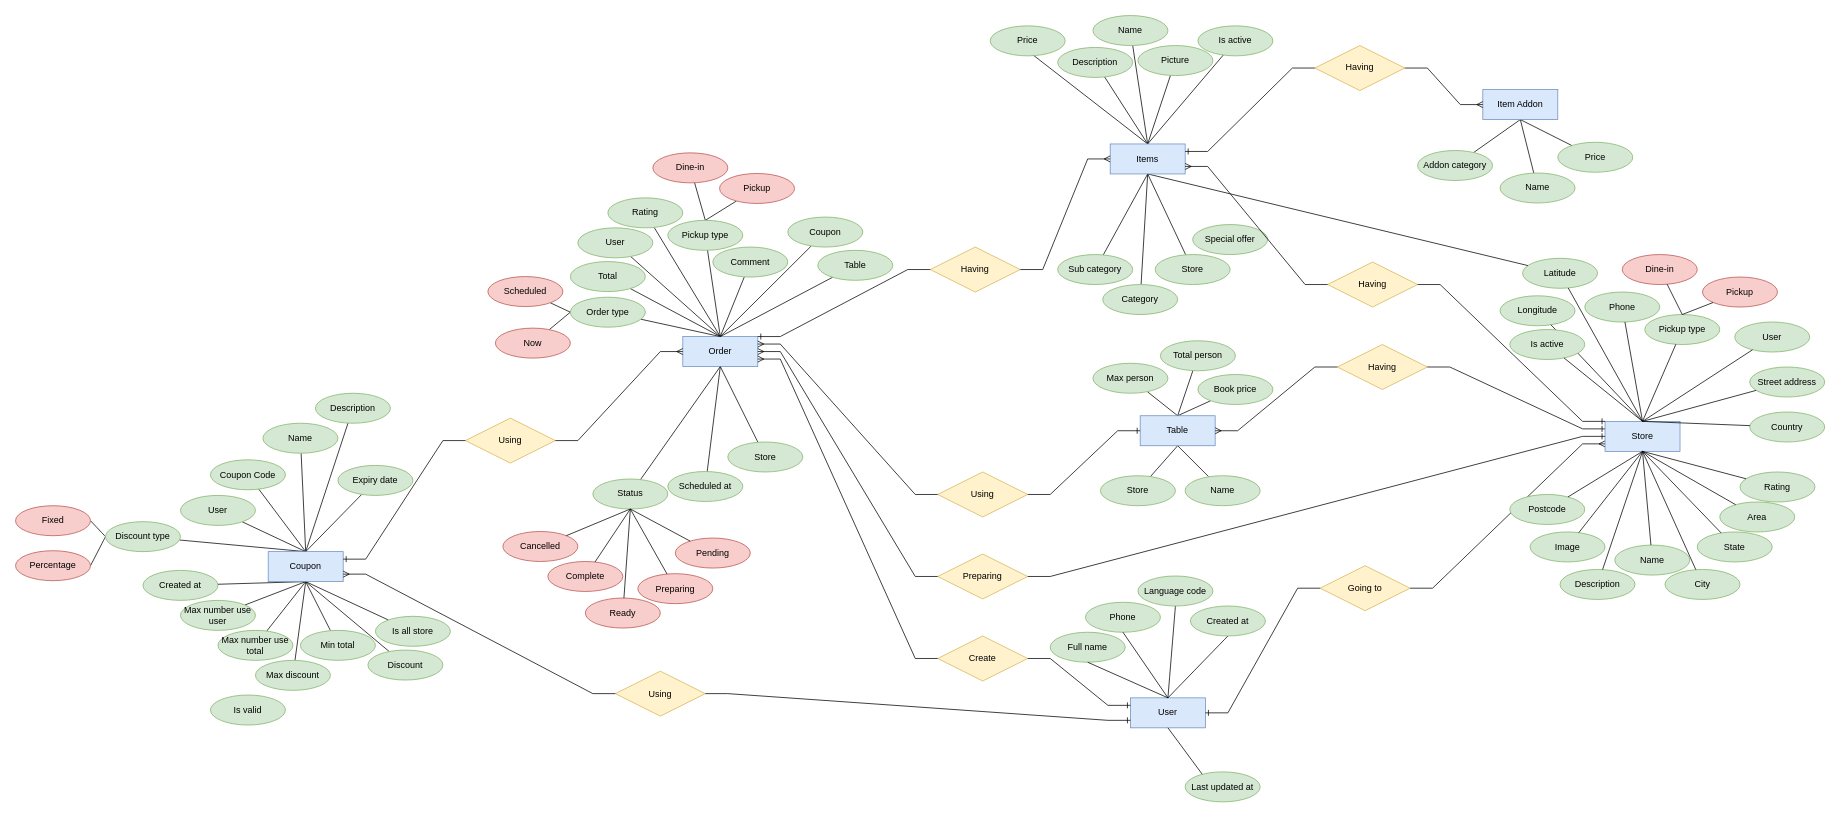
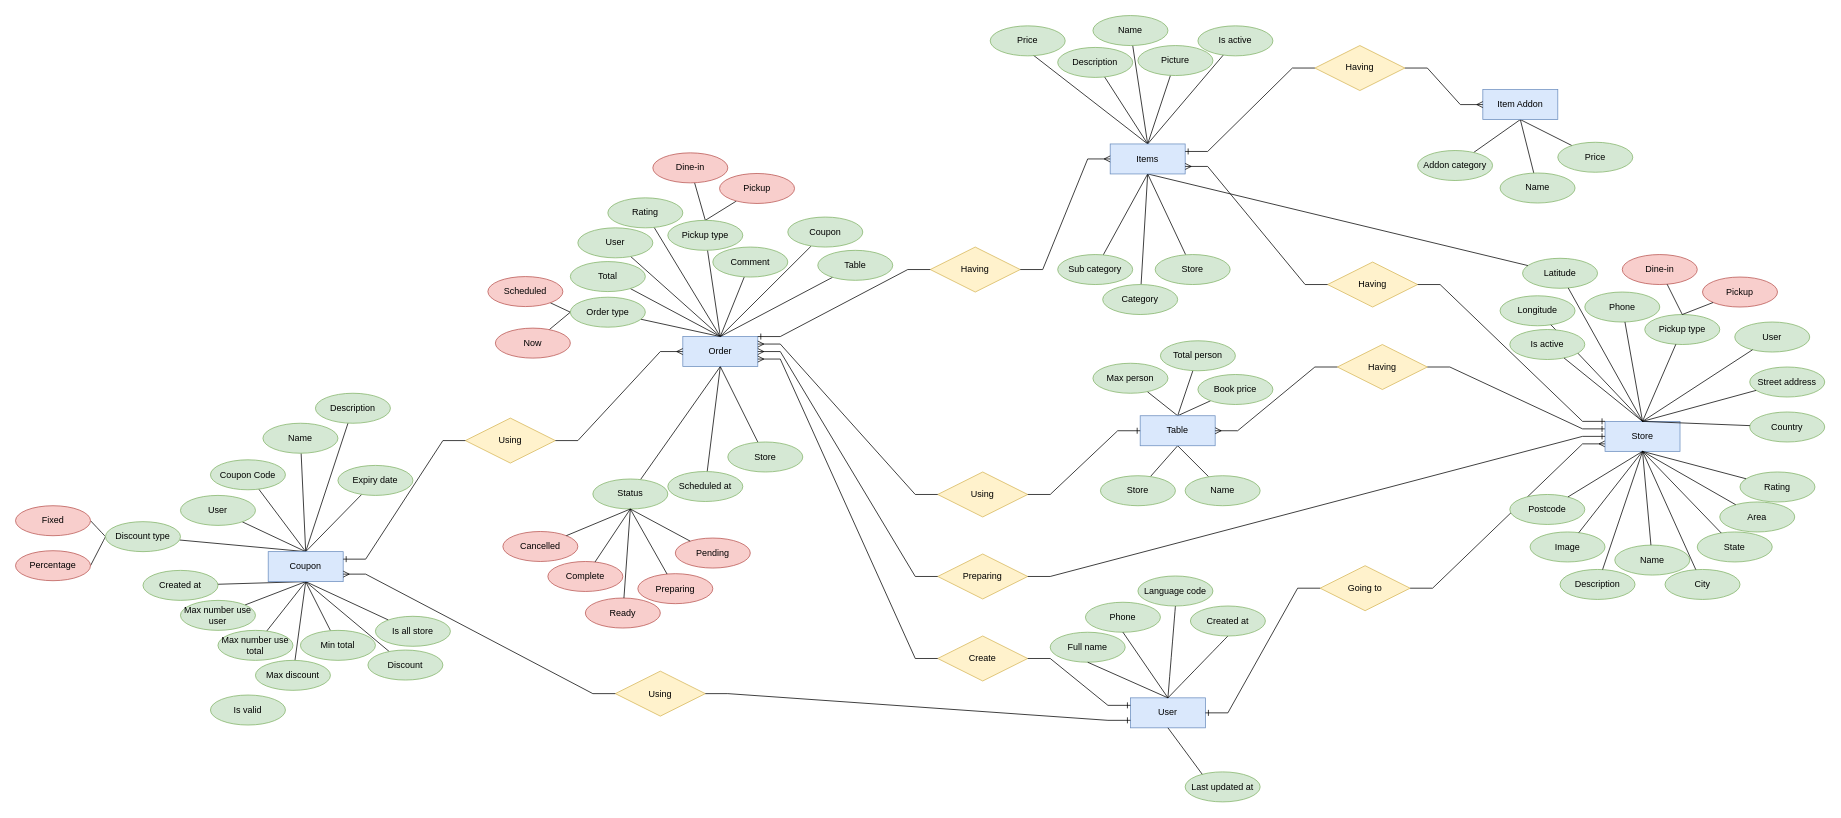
node "Special offer": removed
